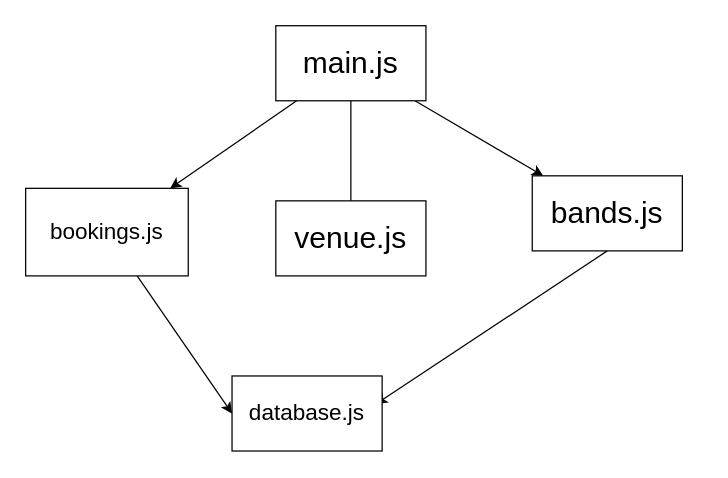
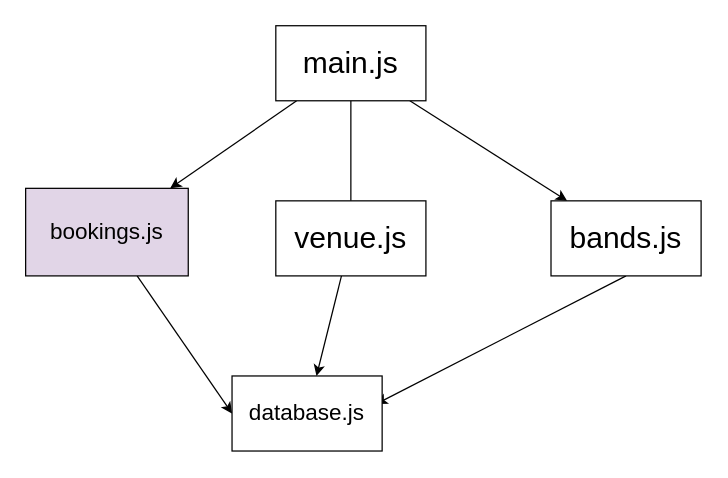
node "bands.js": moved (607, 213) -> (626, 238)
node "bookings.js": fillcolor #ffffff -> #e1d5e7
edge "venue.js" -> "database.js": added
